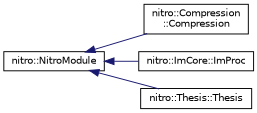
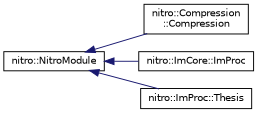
node "nitro::Thesis::Thesis": label "nitro::Thesis::Thesis" -> "nitro::ImProc::Thesis"
